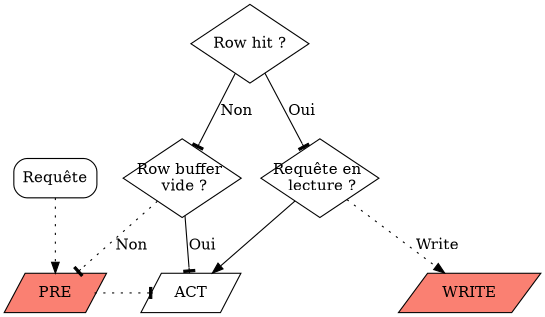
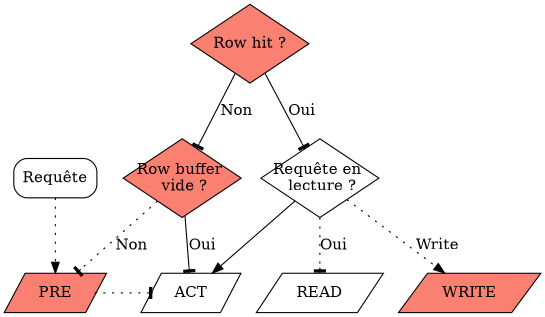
node "Row hit ?": fillcolor white -> salmon
node "Row buffer vide ?": fillcolor white -> salmon
node "READ": added
